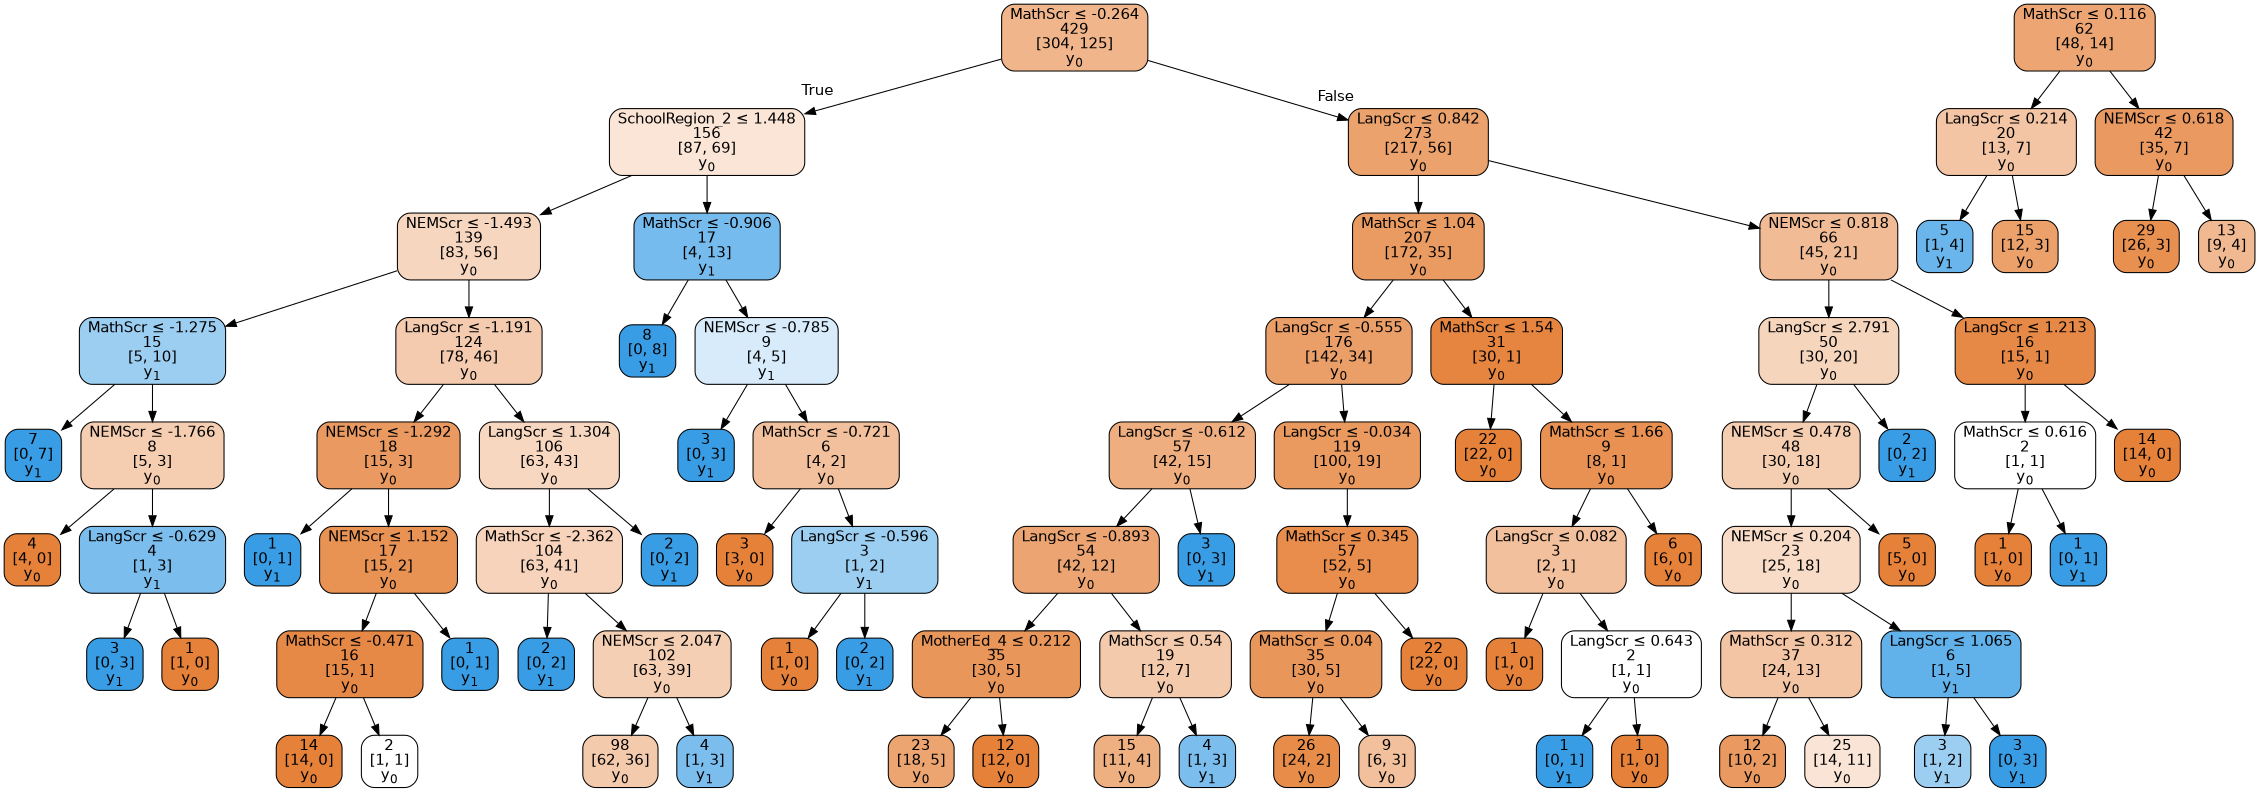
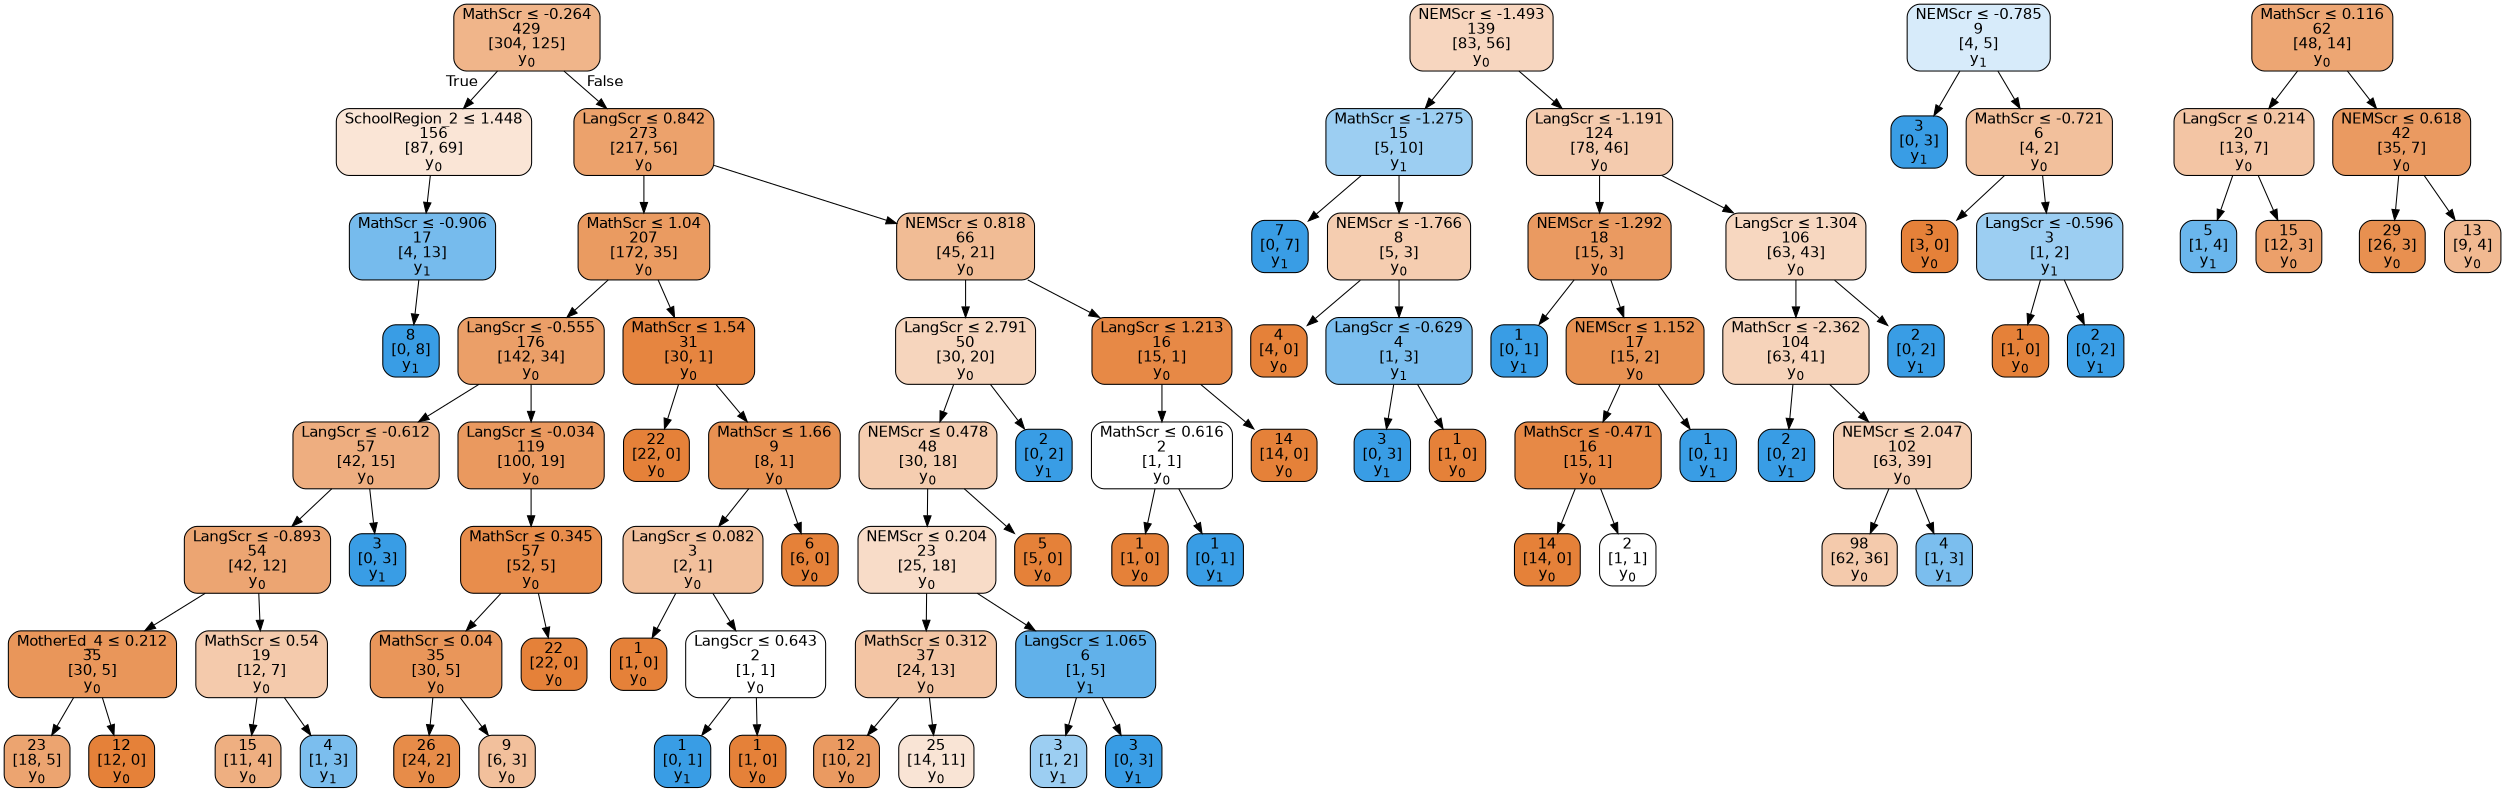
edge "SchoolRegion_2 ≤ 1.448" -> "NEMScr ≤ -1.493": removed
edge "MathScr ≤ -0.906" -> "NEMScr ≤ -0.785": removed
